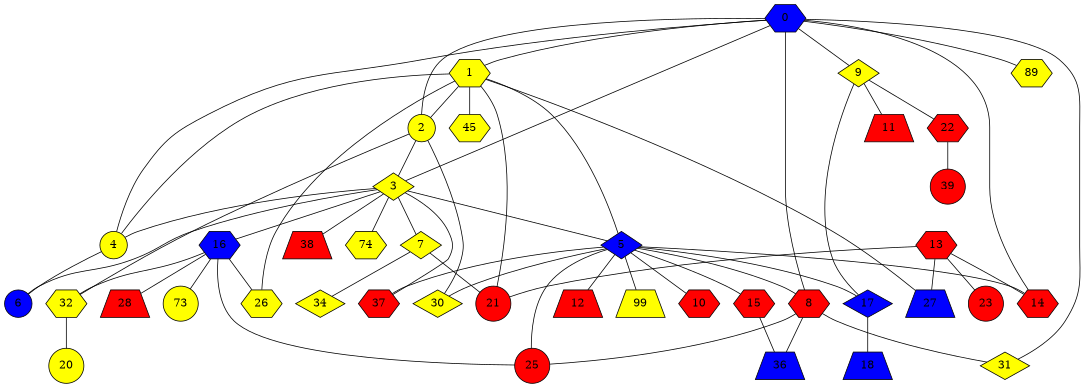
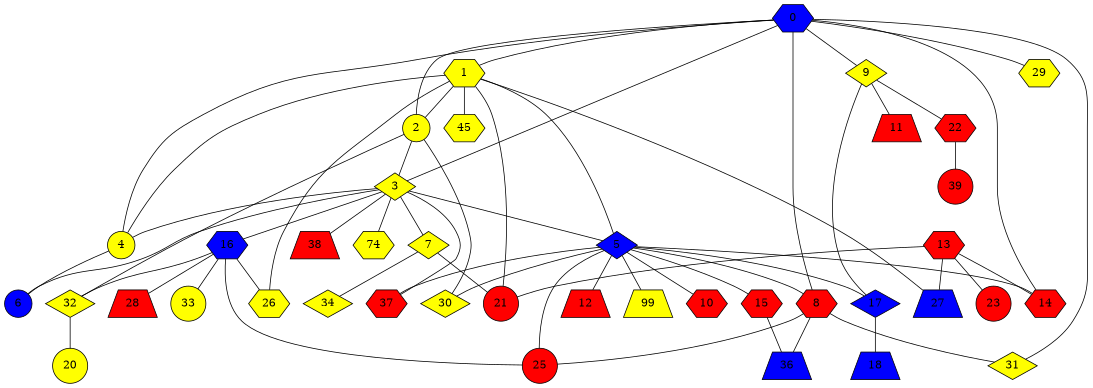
node "89": label "89" -> "29"
node "32": shape hexagon -> diamond
node "73": label "73" -> "33"
